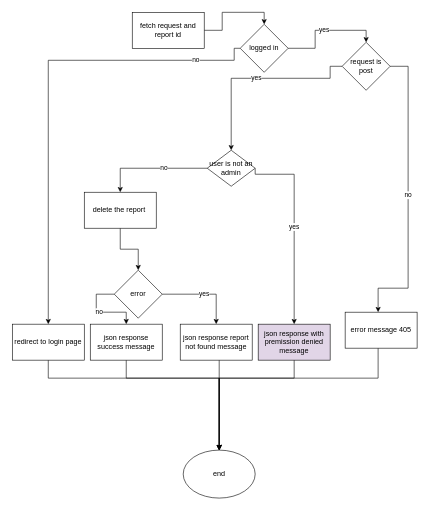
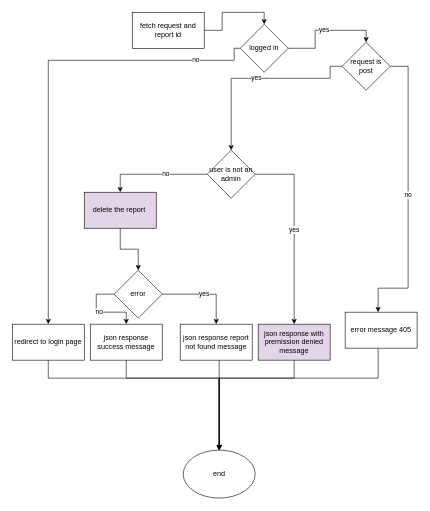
node "user is not an admin": size 48x36 -> 48x48
node "delete the report": fillcolor #ffffff -> #e1d5e7
